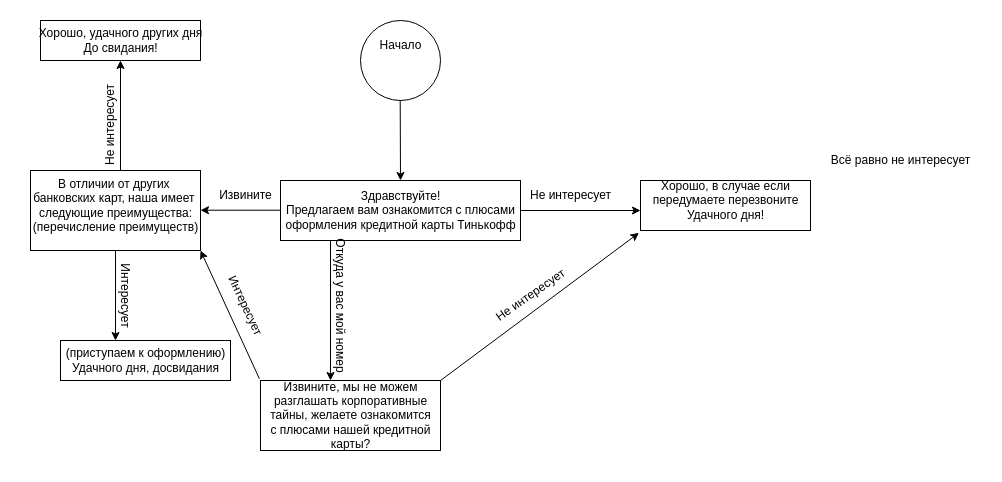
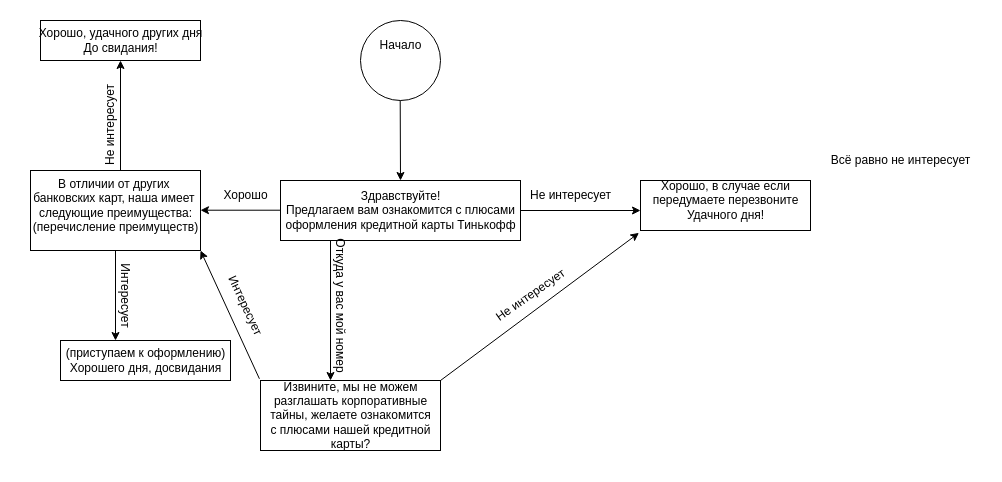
node "Извините": label "Извините" -> "Хорошо"
node "(приступаем к оформлению) Удачного дня, досвидания": label "(приступаем к оформлению) Удачного дня, досвидания" -> "(приступаем к оформлению) Хорошего дня, досвидания"
